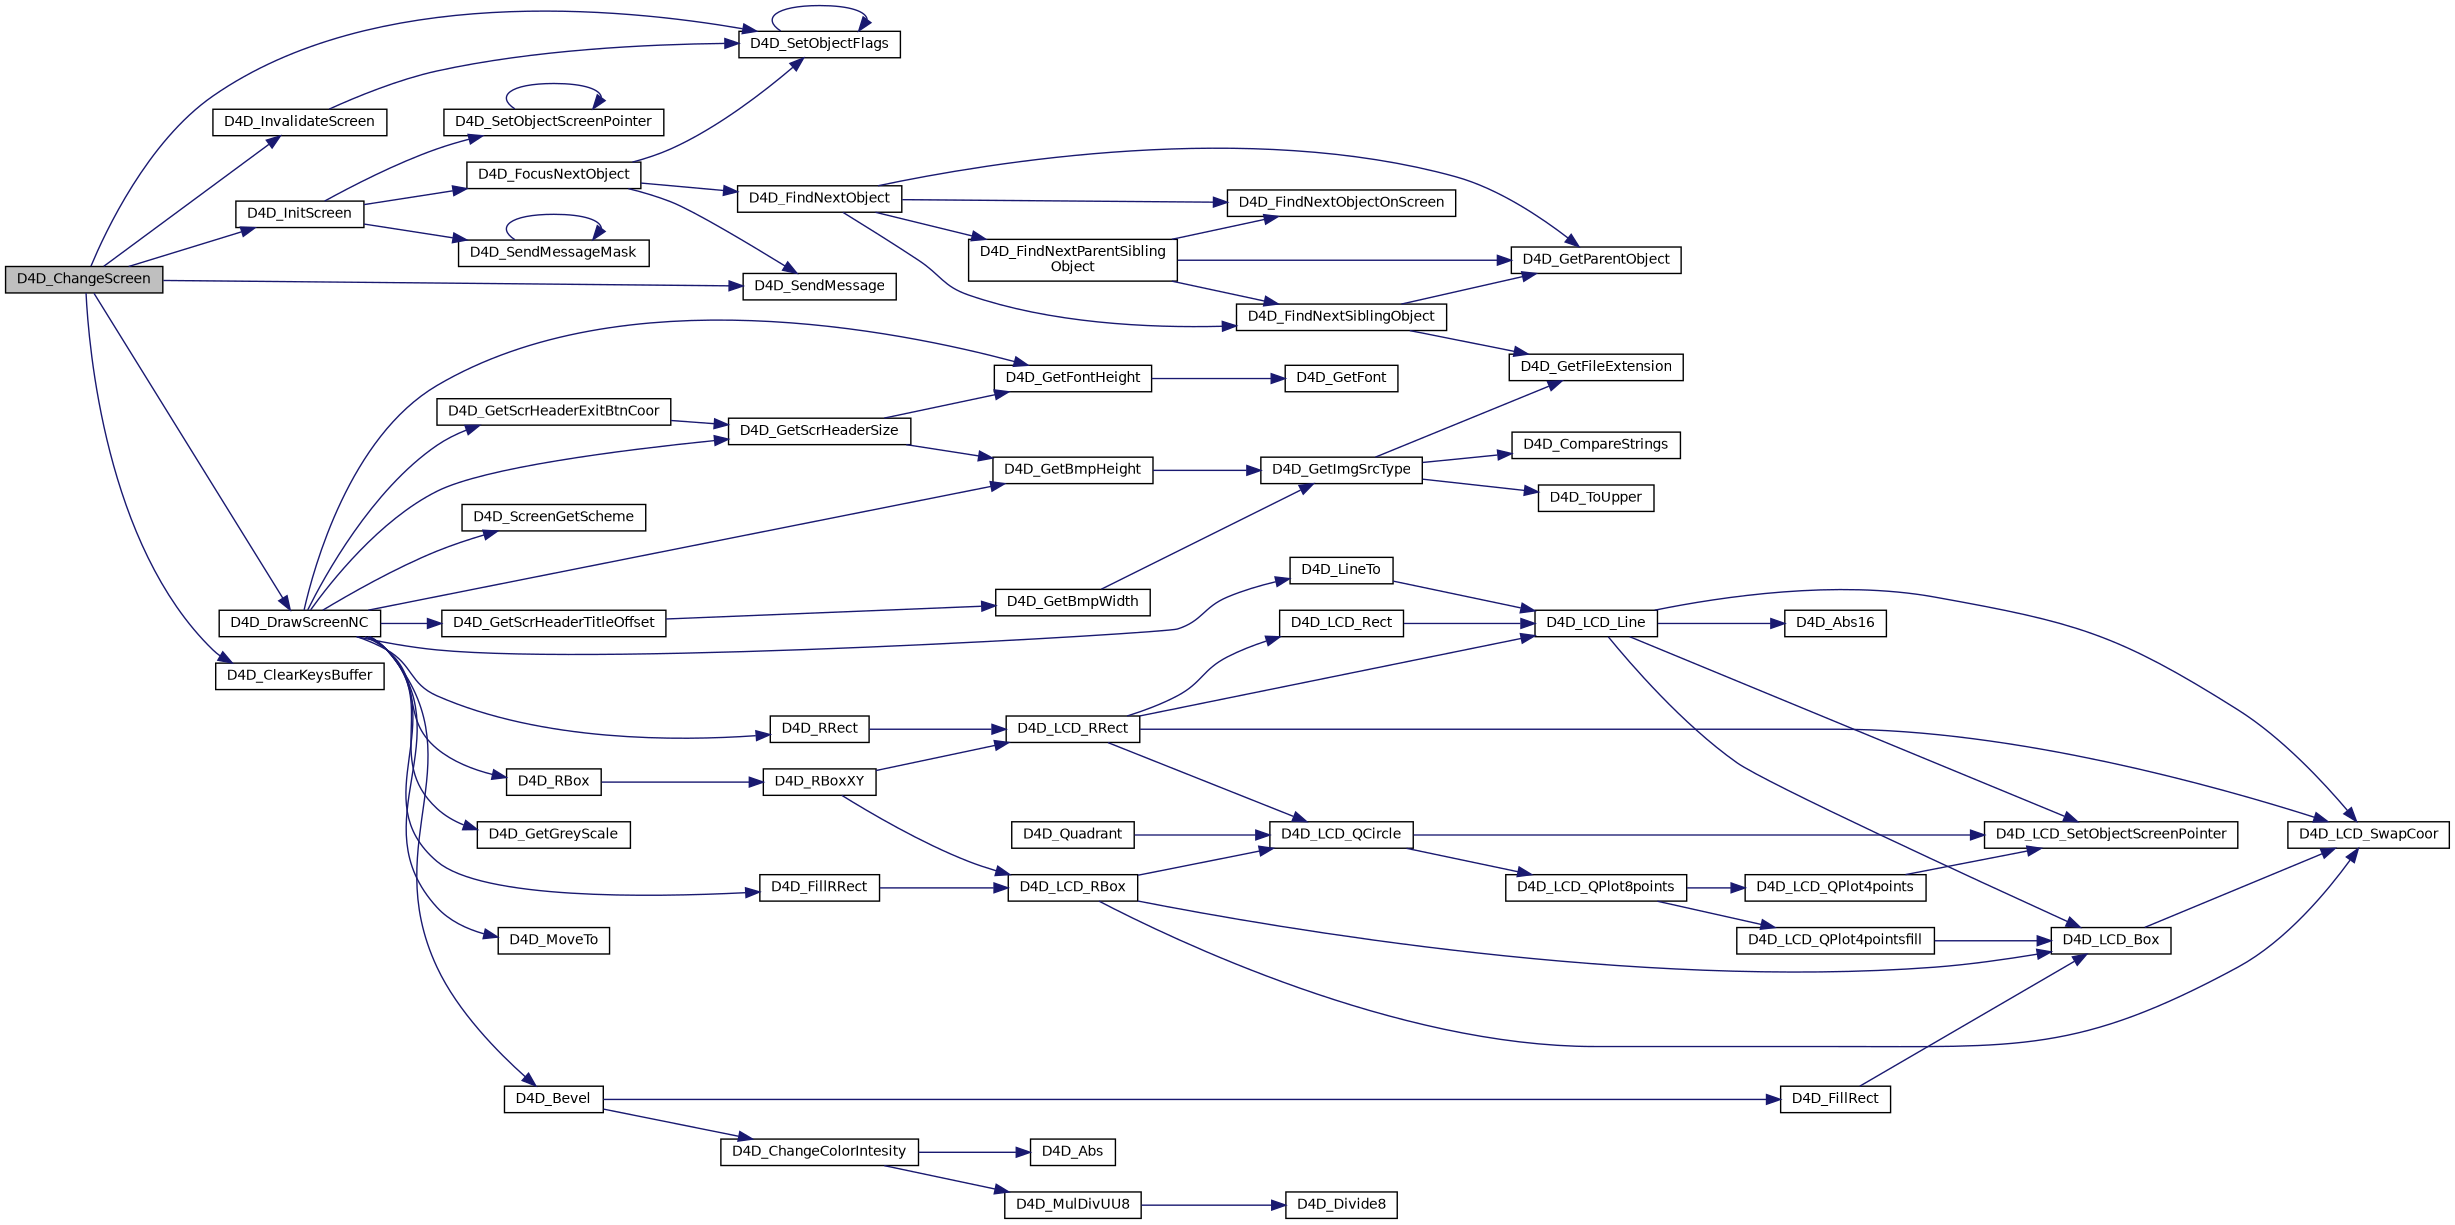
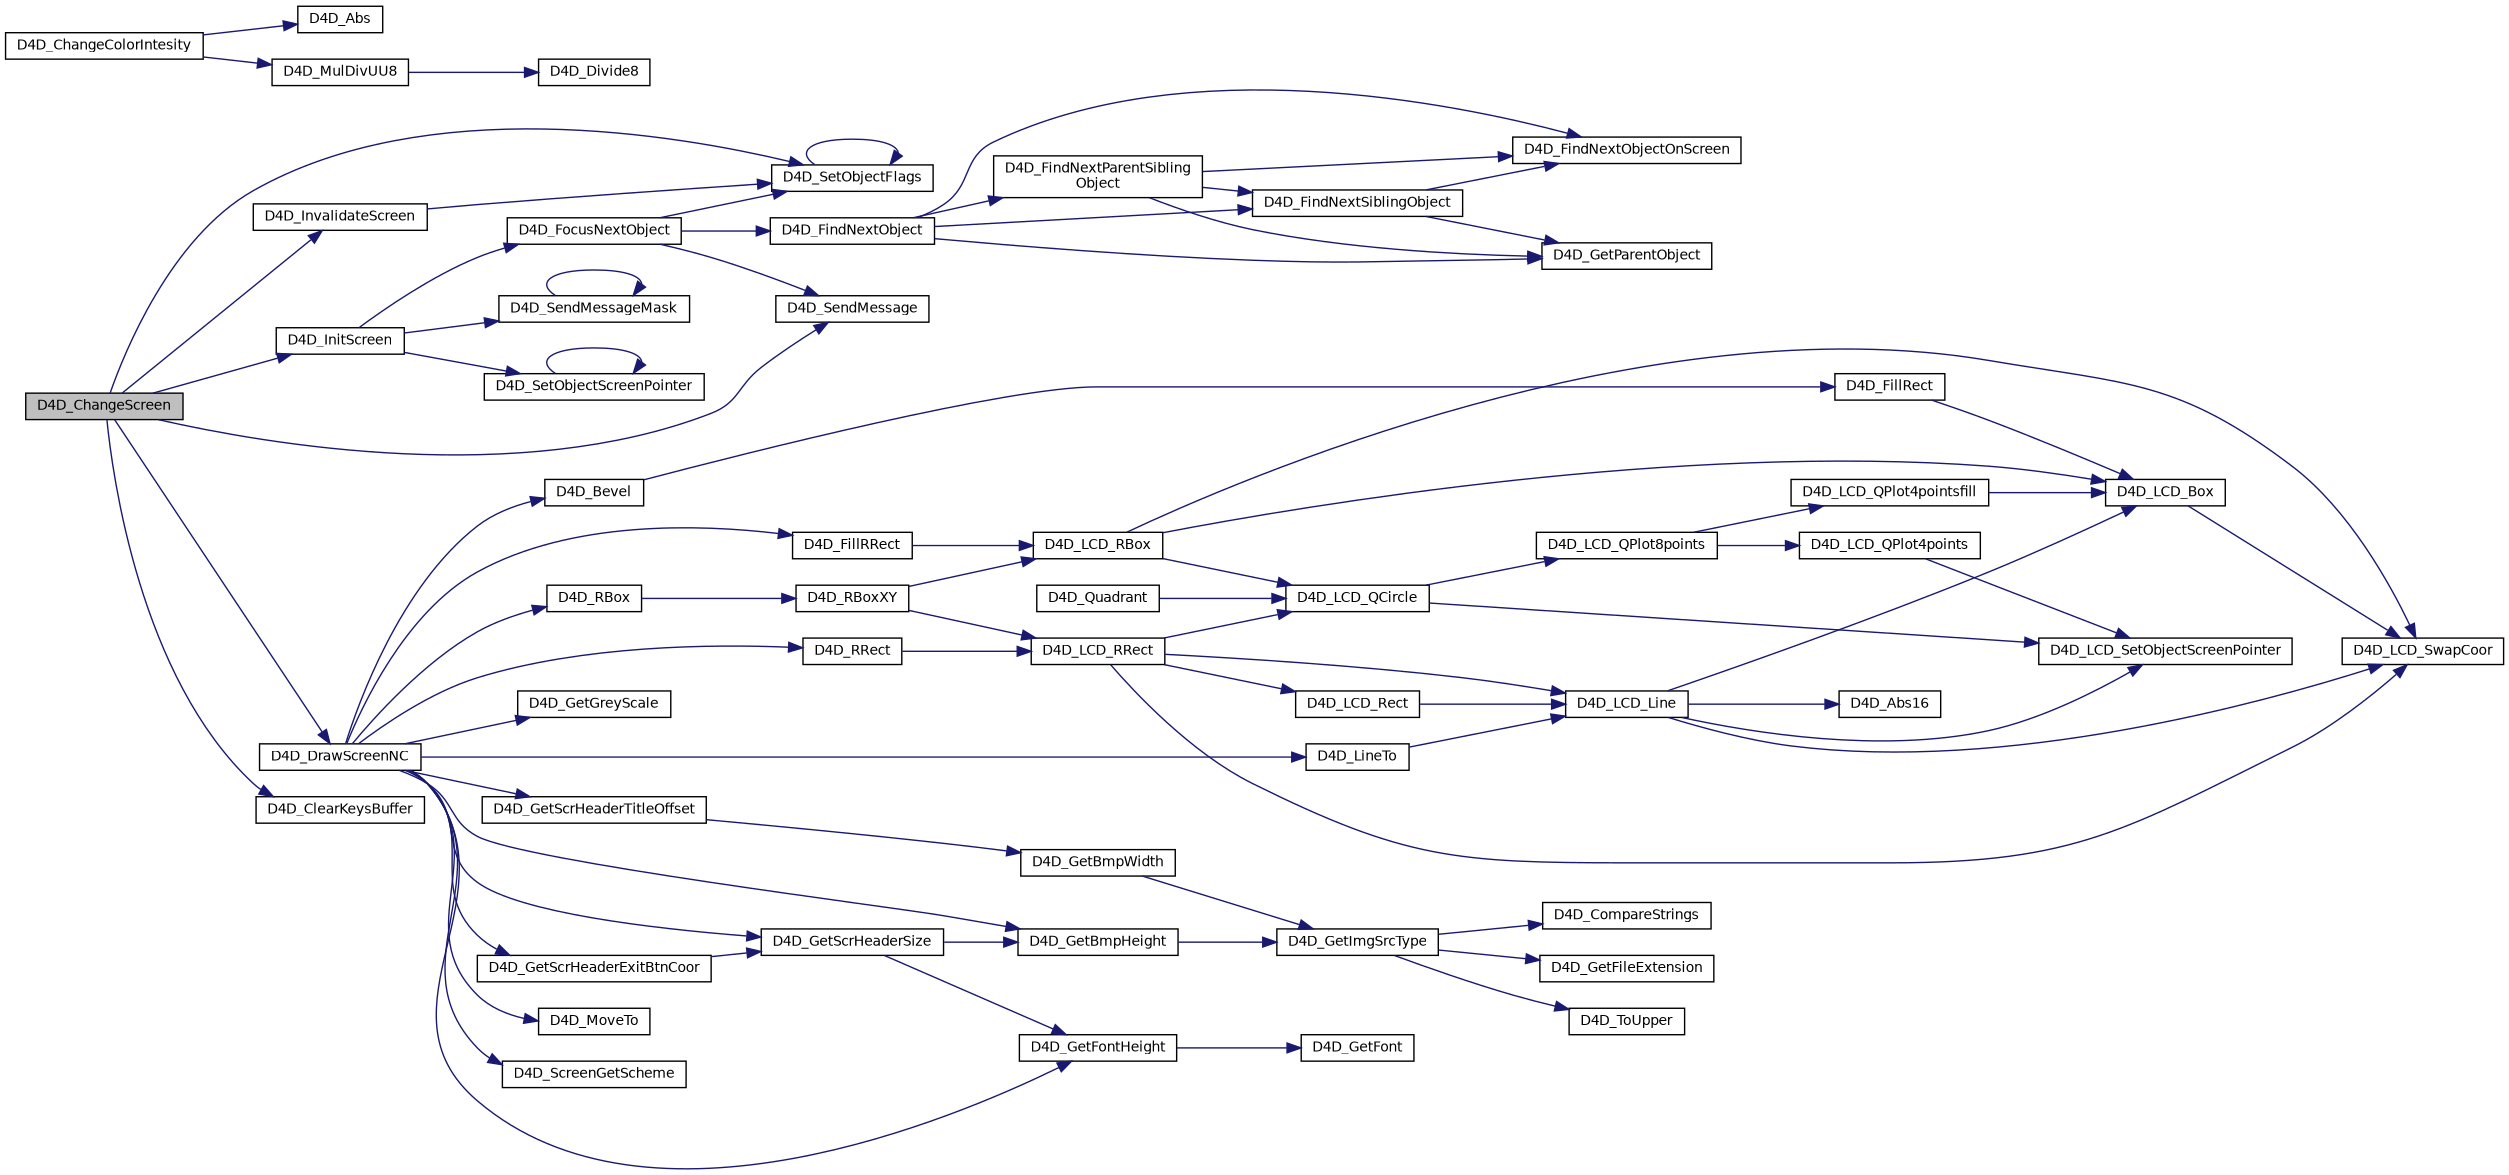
edge "D4D_FindNextSiblingObject" -> "D4D_GetFileExtension": now "D4D_FindNextSiblingObject" -> "D4D_FindNextObjectOnScreen"
edge "D4D_Bevel" -> "D4D_ChangeColorIntesity": removed
